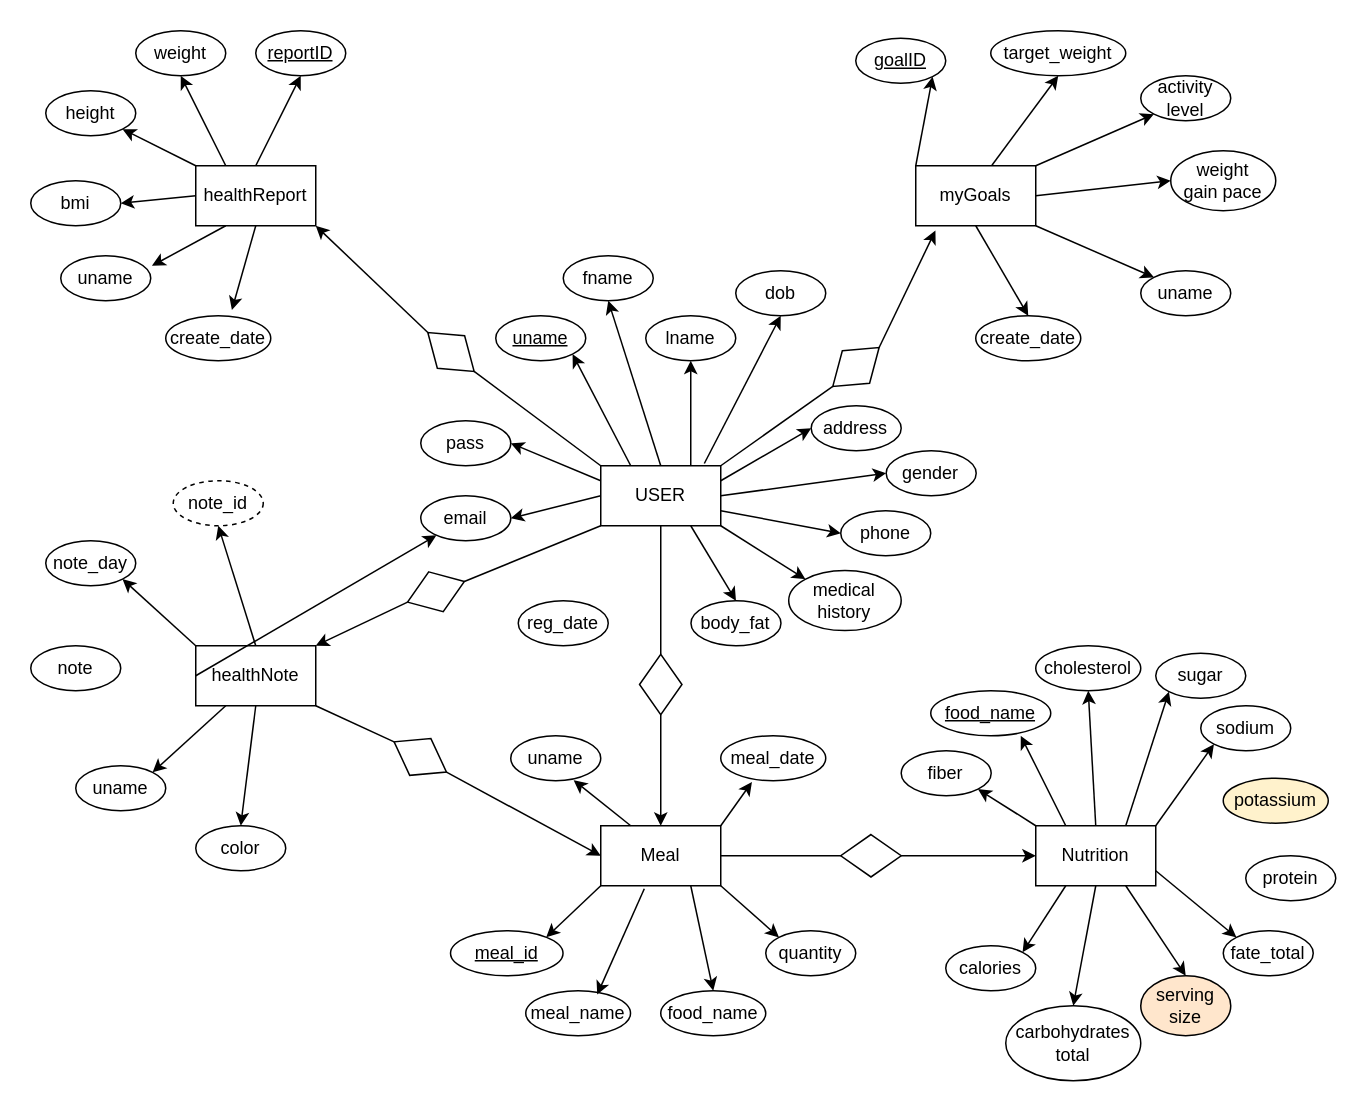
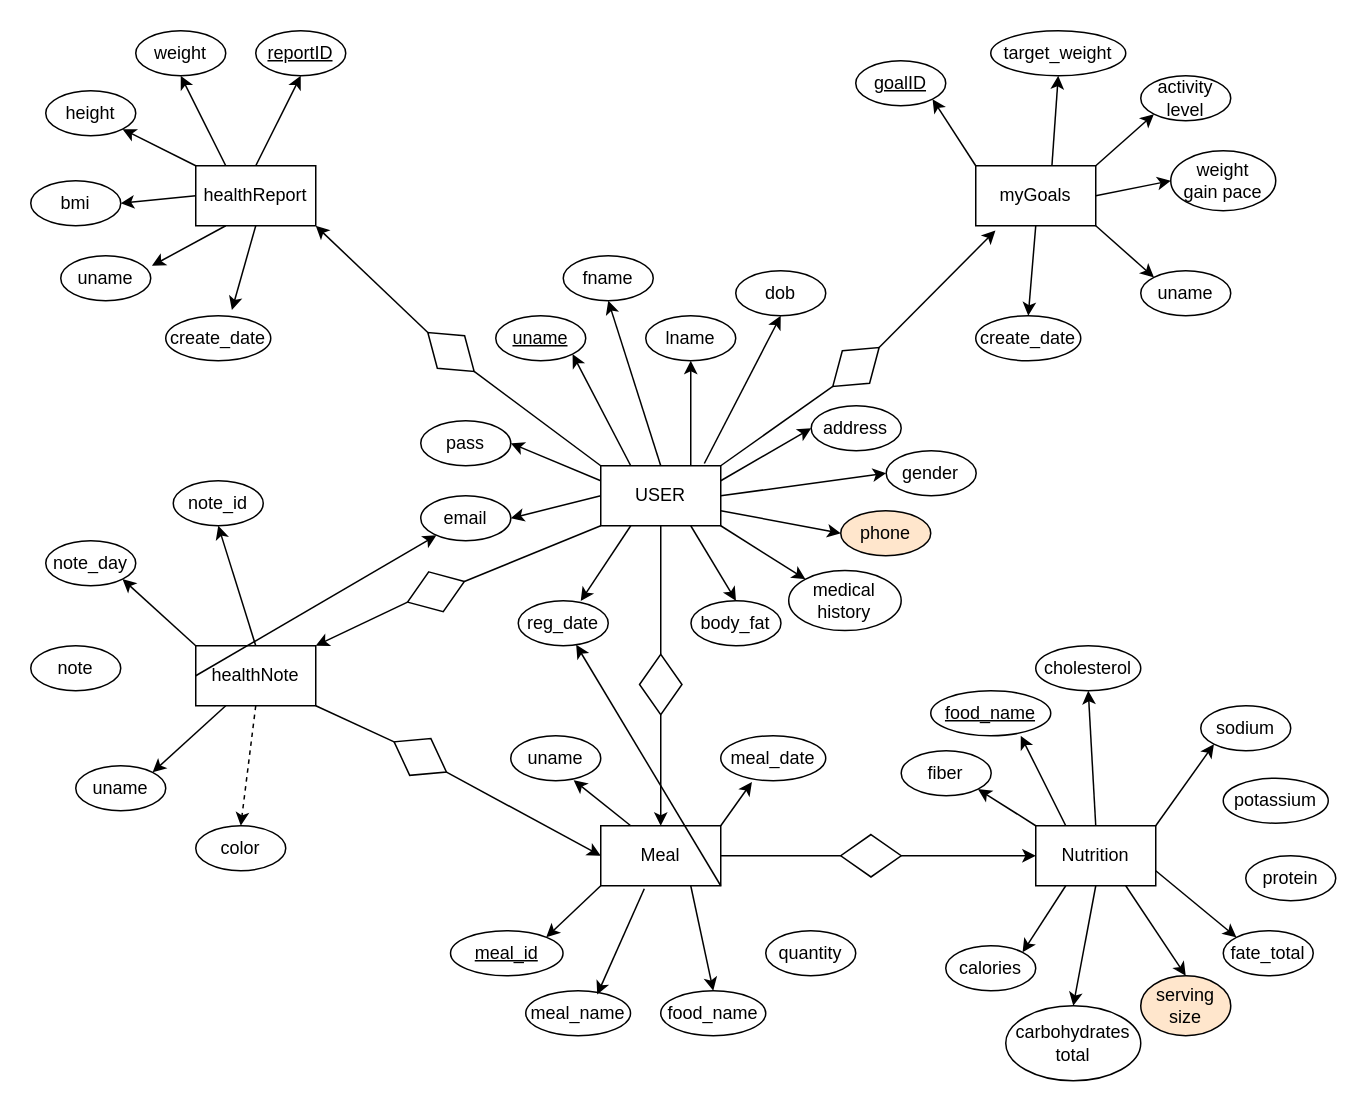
node "goalID": moved (901, 61) -> (901, 83)
node "myGoals": moved (976, 196) -> (1036, 196)
node "note_id": style dashed -> solid
node "phone": fillcolor #ffffff -> #ffe6cc
edge "USER" -> "reg_date": added
node "sugar": removed
edge "healthNote" -> "color": style solid -> dashed
edge "Nutrition" -> "sugar": removed
node "potassium": fillcolor #fff2cc -> #ffffff
edge "Meal" -> "quantity": now "Meal" -> "reg_date"
